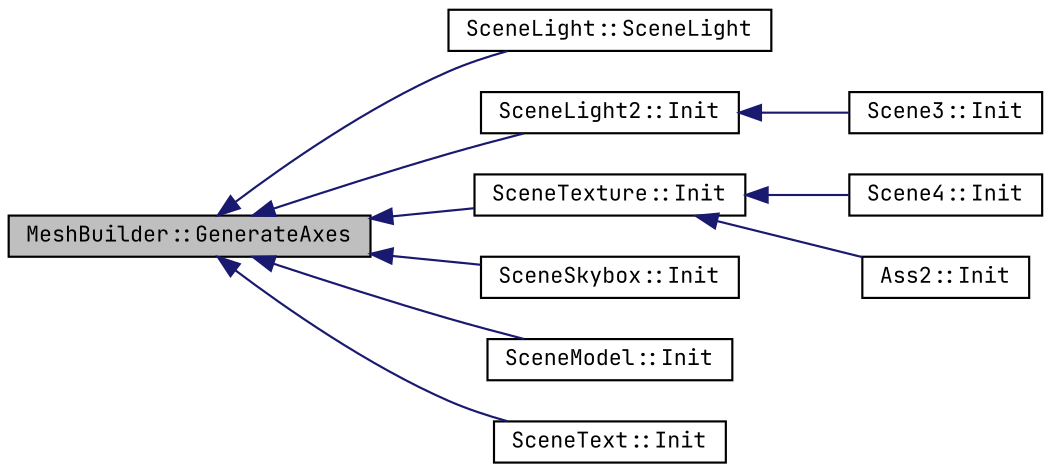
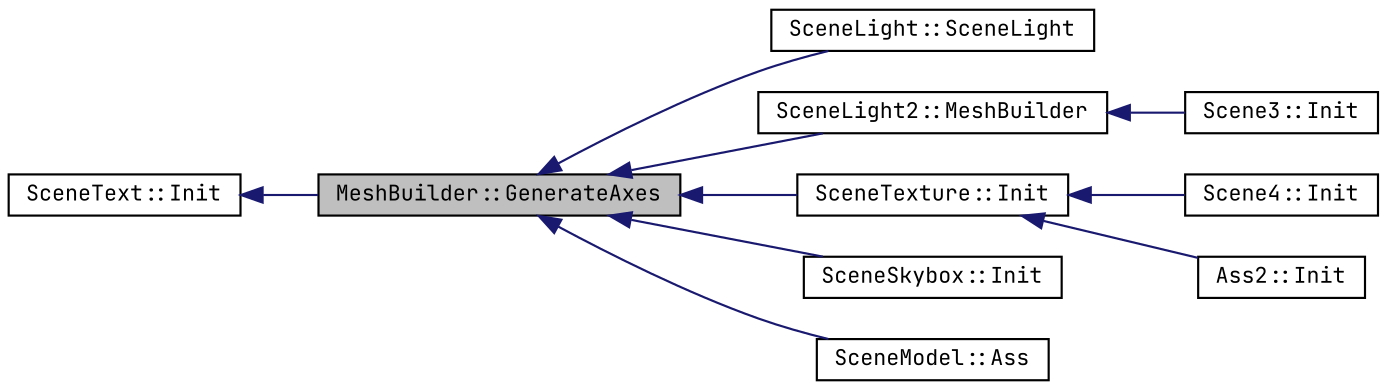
node "SceneLight2::Init": label "SceneLight2::Init" -> "SceneLight2::MeshBuilder"
edge "SceneText::Init" -> "MeshBuilder::GenerateAxes": reversed
node "SceneModel::Init": label "SceneModel::Init" -> "SceneModel::Ass"
